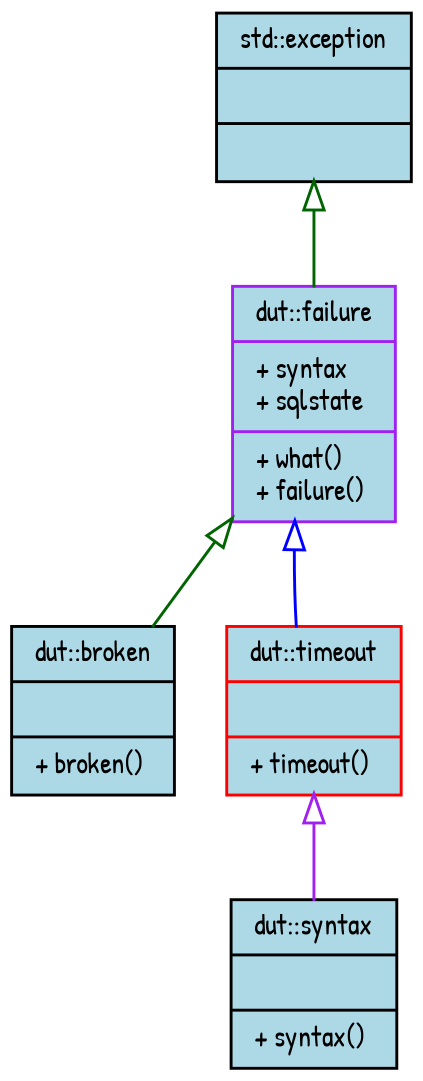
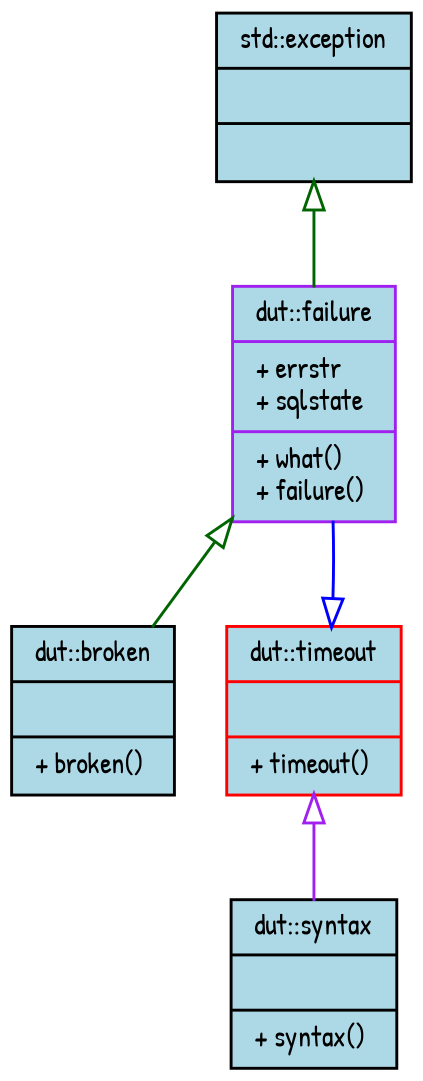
node "dut::failure": text "+ syntax" -> "+ errstr"
edge "dut::timeout" -> "dut::failure": reversed
